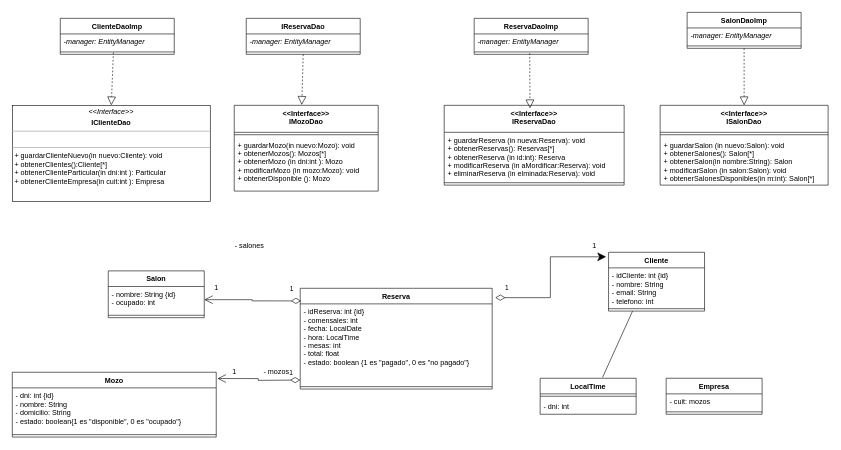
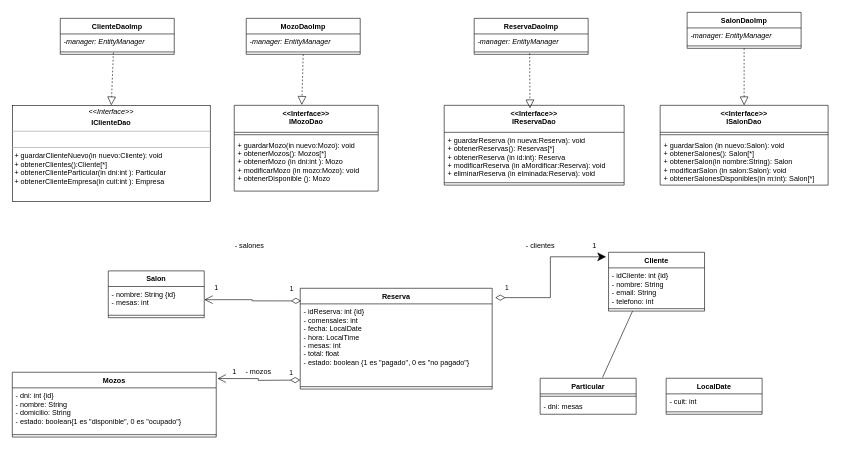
node "IReservaDao": label "IReservaDao" -> "MozoDaoImp"
node "- clientes": added
node "- nombre: String {id} - ocupado: int": label "- nombre: String {id} - ocupado: int" -> "- nombre: String {id} - mesas: int"
node "- mozos": moved (276, 372) -> (258, 372)
node "Mozo": label "Mozo" -> "Mozos"
node "LocalTime": label "LocalTime" -> "Particular"
node "Empresa": label "Empresa" -> "LocalDate"
node "- cuit: mozos": label "- cuit: mozos" -> "- cuit: int"
node "- dni: int": label "- dni: int" -> "- dni: mesas"
